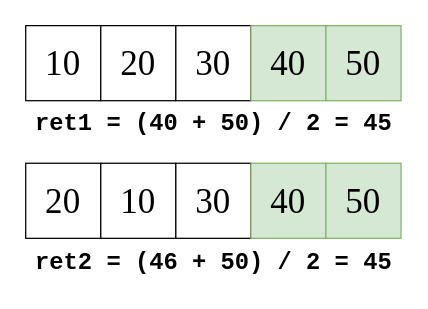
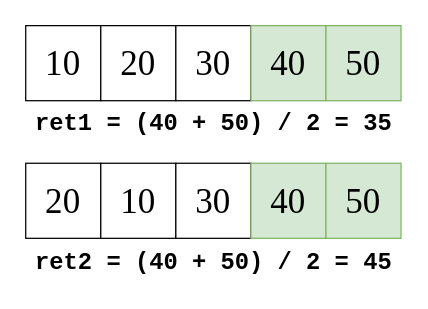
node "ret1 = (40 + 50) / 2 = 45": label "ret1 = (40 + 50) / 2 = 45" -> "ret1 = (40 + 50) / 2 = 35"
node "ret2 = (46 + 50) / 2 = 45": label "ret2 = (46 + 50) / 2 = 45" -> "ret2 = (40 + 50) / 2 = 45"
